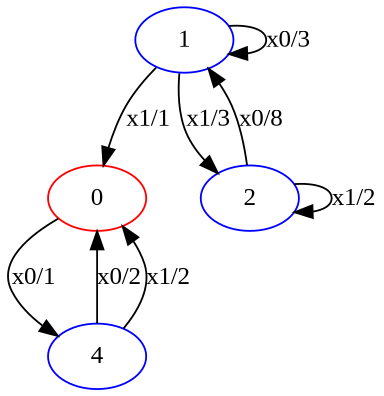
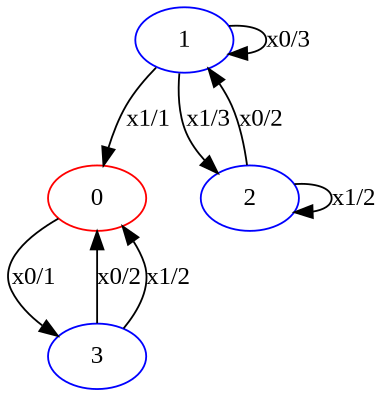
edge "2" -> "1": label "x0/8" -> "x0/2"
node "4": label "4" -> "3"
